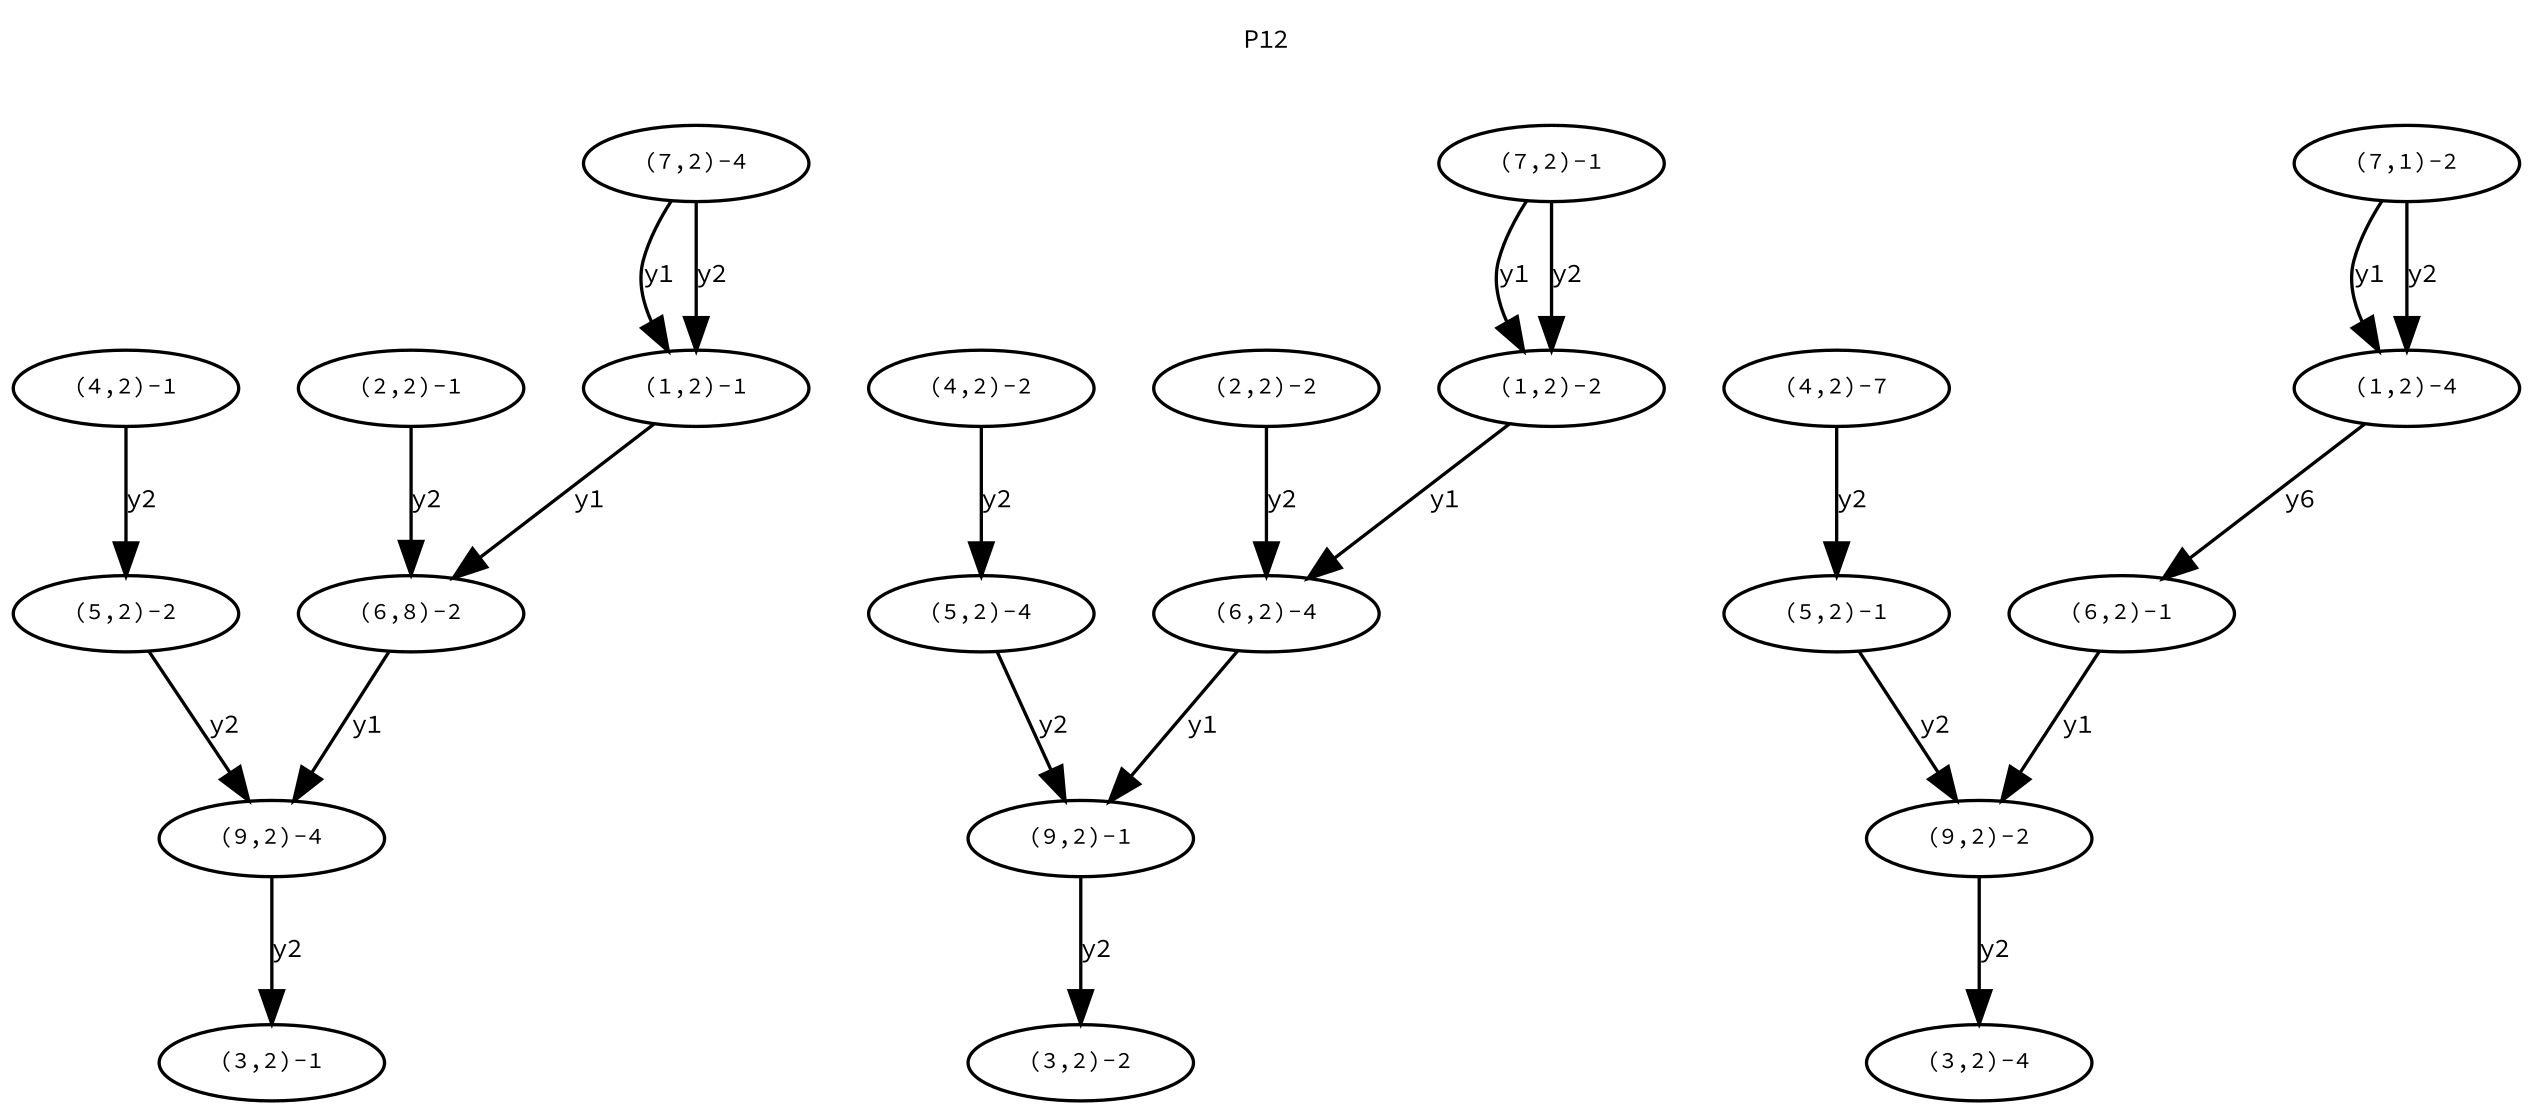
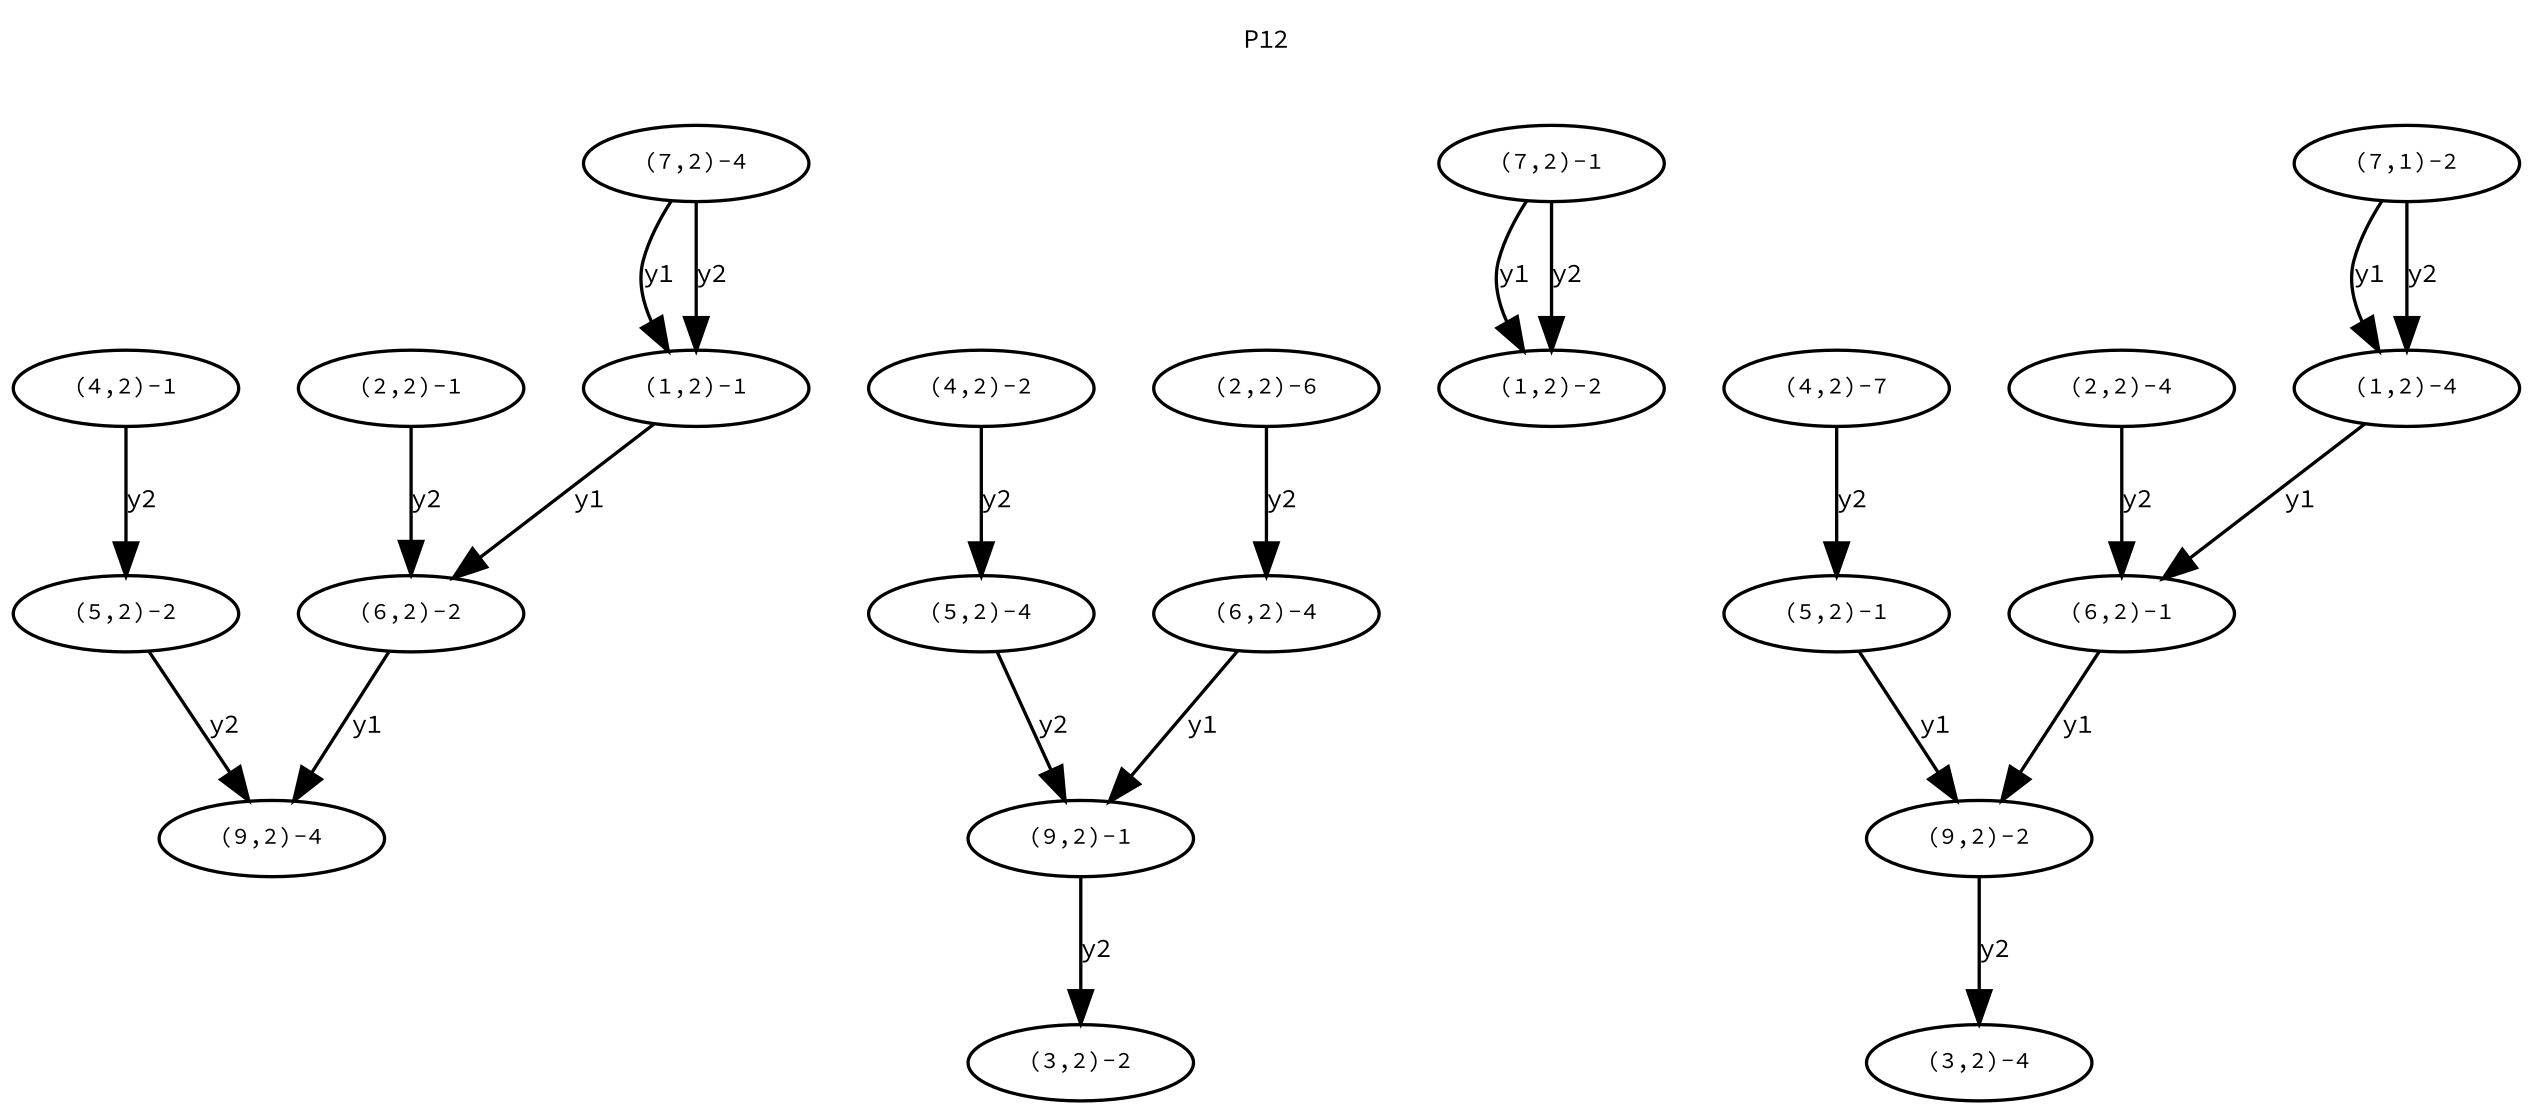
node "(2,2)-2": label "(2,2)-2" -> "(2,2)-6"
node "(2,2)-4": added
edge "(1,2)-2" -> "(6,2)-4": removed, label "y1"
edge "(1,2)-4" -> "(6,2)-1": label "y6" -> "y1"
node "(6,8)-2": label "(6,8)-2" -> "(6,2)-2"
edge "(5,2)-1" -> "(9,2)-2": label "y2" -> "y1"
node "(3,2)-1": removed
